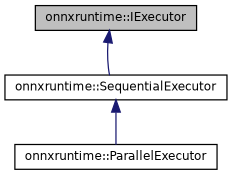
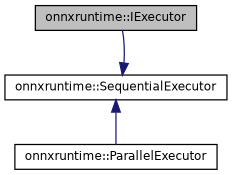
edge "onnxruntime::SequentialExecutor" -> "onnxruntime::IExecutor": reversed
